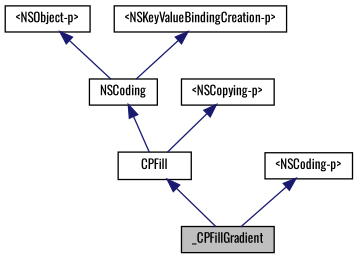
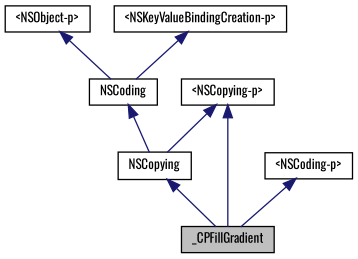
node "CPFill": label "CPFill" -> "NSCopying"
edge "_CPFillGradient" -> "<NSCopying-p>": added
